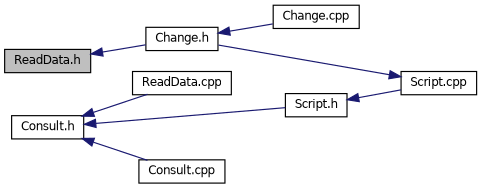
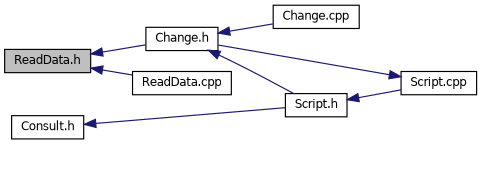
edge "Script.h" -> "Change.h": added
edge "ReadData.cpp" -> "Consult.h": now "ReadData.cpp" -> "ReadData.h"
node "Consult.cpp": removed
